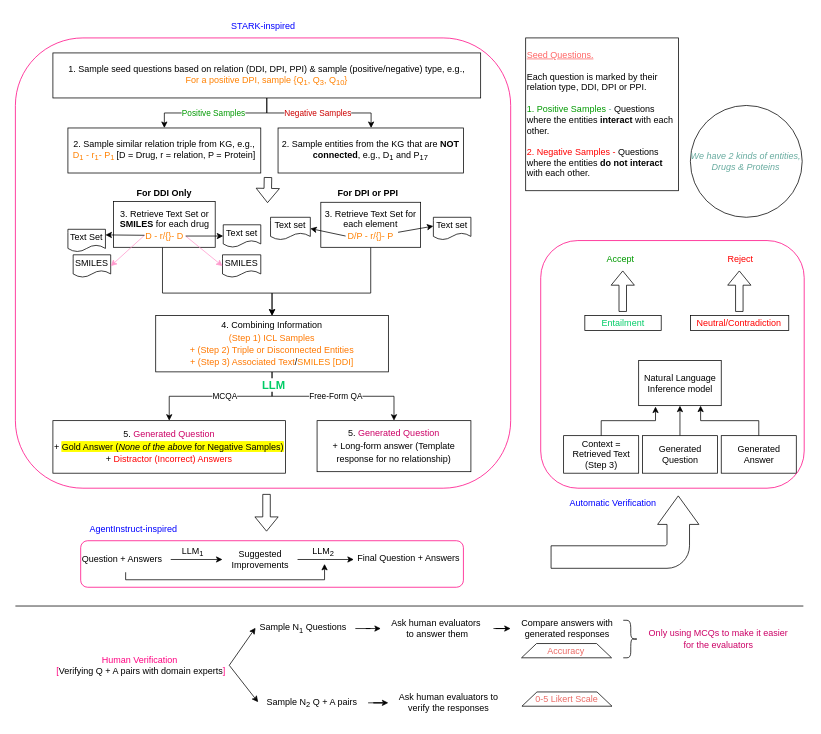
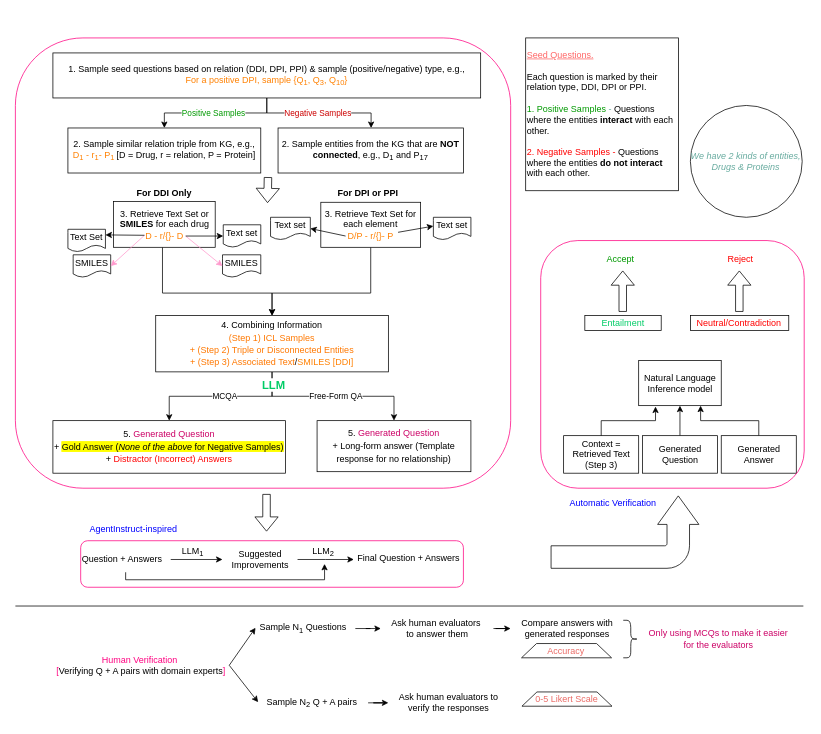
node "STARK-inspired": removed
